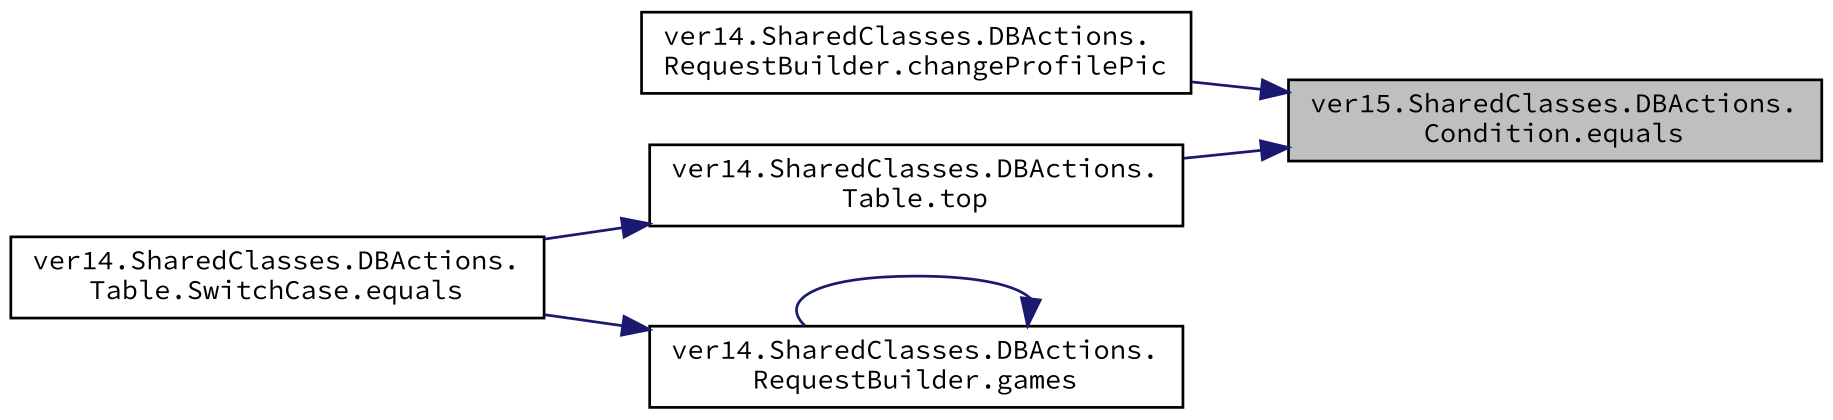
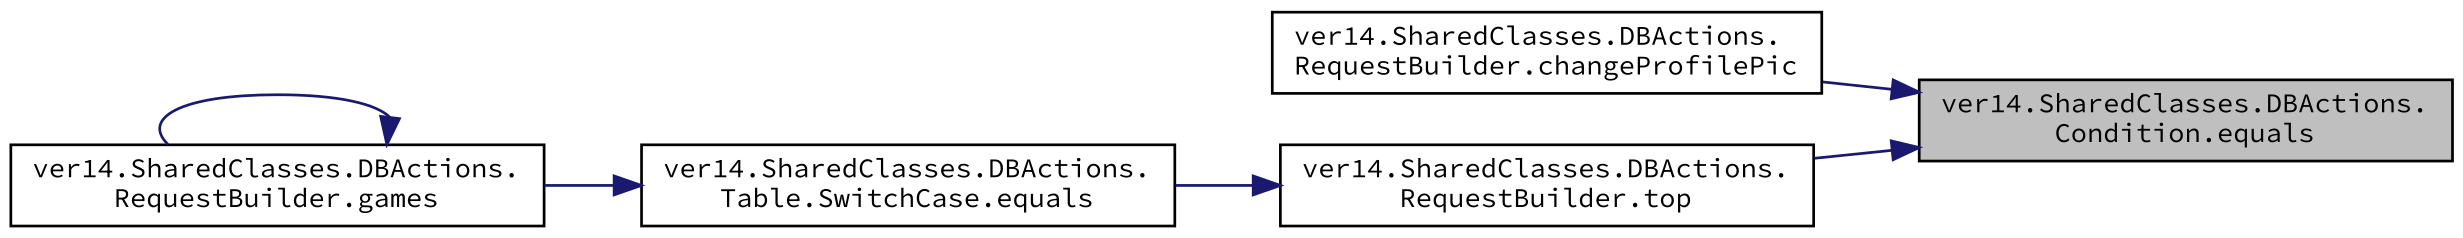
node "ver15.SharedClasses.DBActions. Condition.equals": label "ver15.SharedClasses.DBActions. Condition.equals" -> "ver14.SharedClasses.DBActions. Condition.equals"
node "ver14.SharedClasses.DBActions. Table.top": label "ver14.SharedClasses.DBActions. Table.top" -> "ver14.SharedClasses.DBActions. RequestBuilder.top"
edge "ver14.SharedClasses.DBActions. Table.SwitchCase.equals" -> "ver14.SharedClasses.DBActions. RequestBuilder.games": reversed
